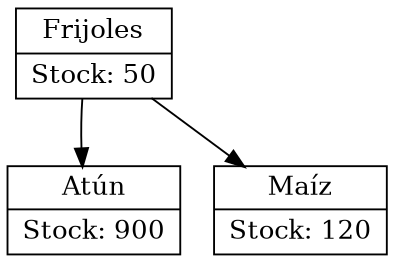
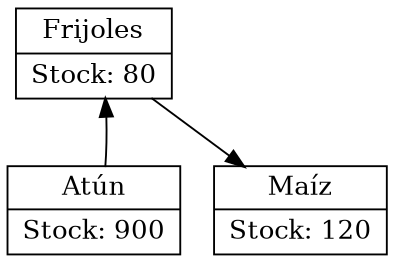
node "Frijoles": text "Stock: 50" -> "Stock: 80"
edge "Frijoles" -> "Atún": reversed
